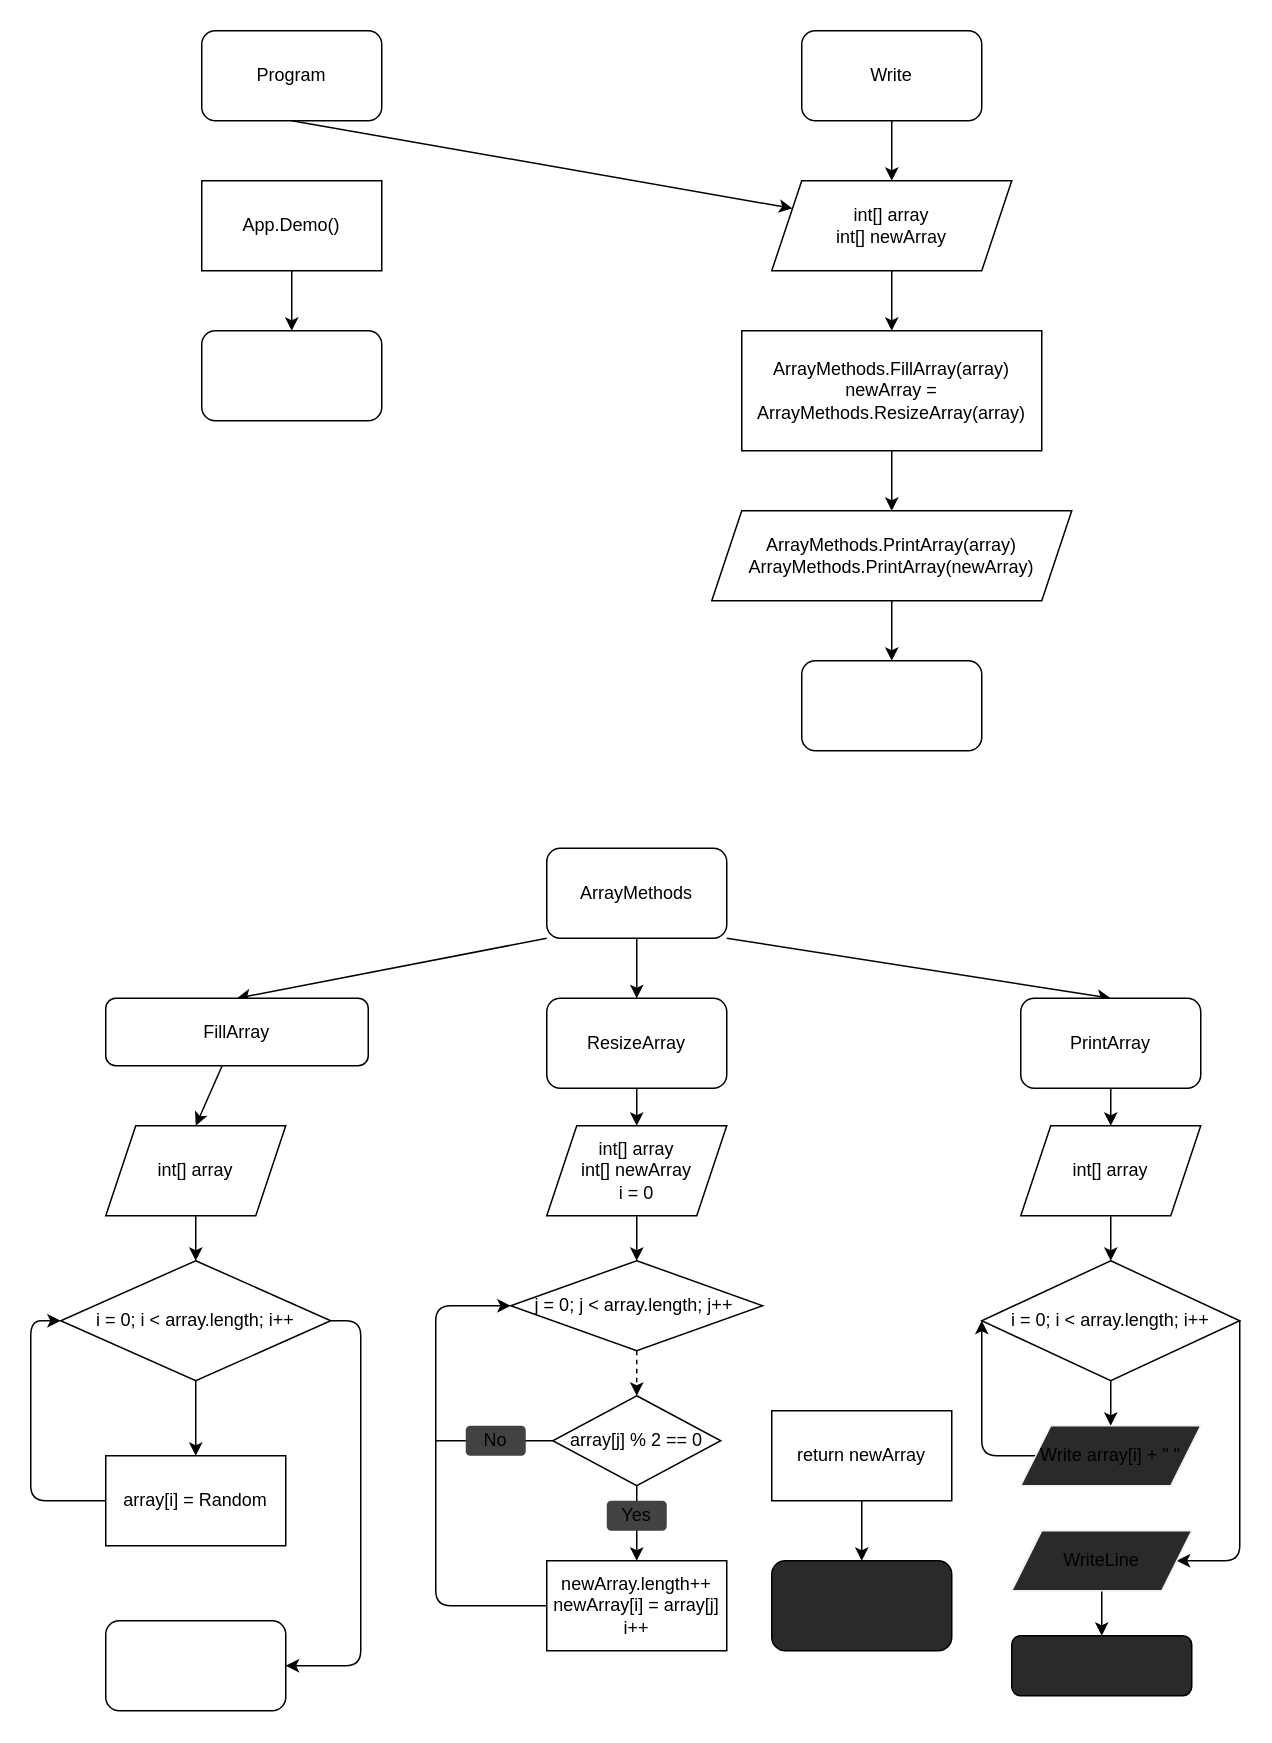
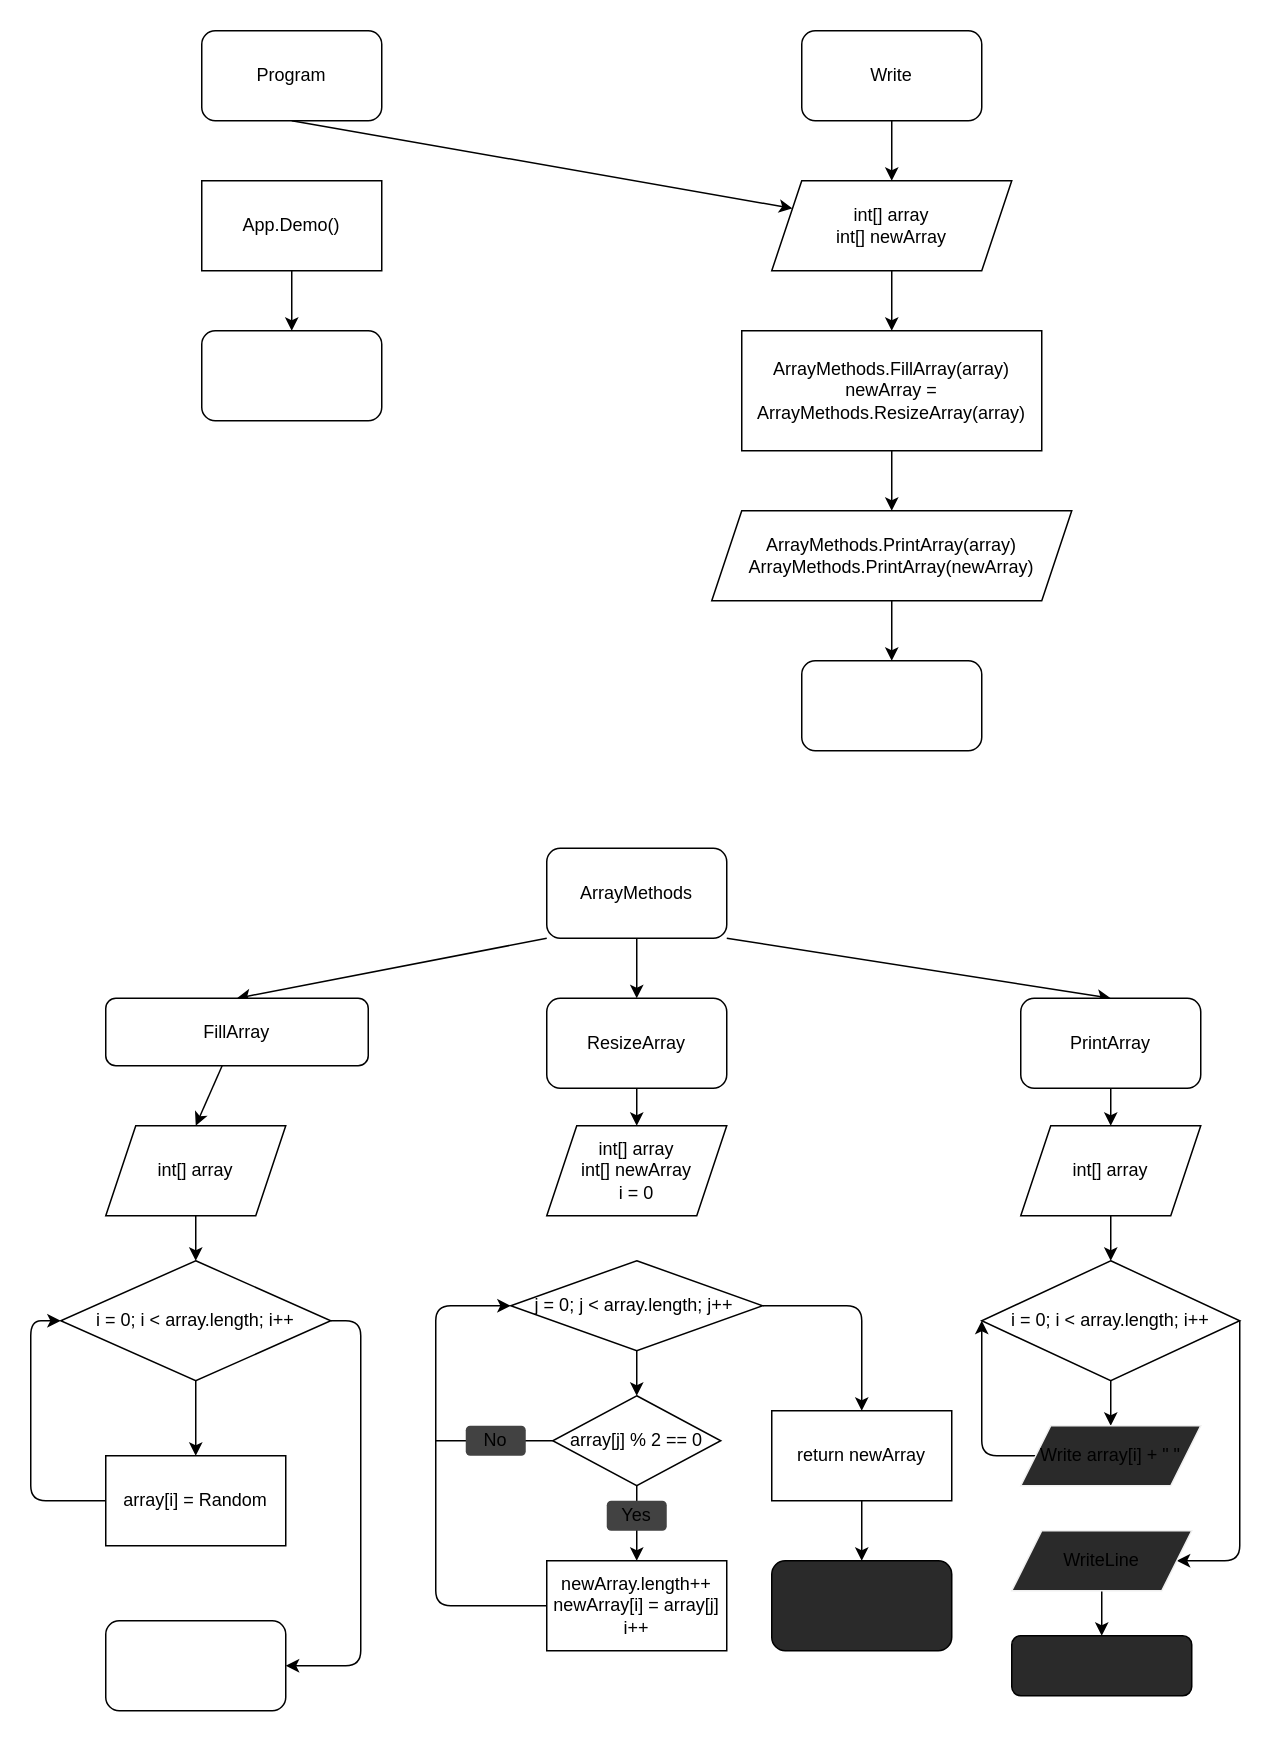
edge "int[] array int[] newArray i = 0" -> "j = 0; j < array.length; j++": removed
edge "j = 0; j < array.length; j++" -> "return newArray": added
edge "j = 0; j < array.length; j++" -> "array[j] % 2 == 0": style dashed -> solid
